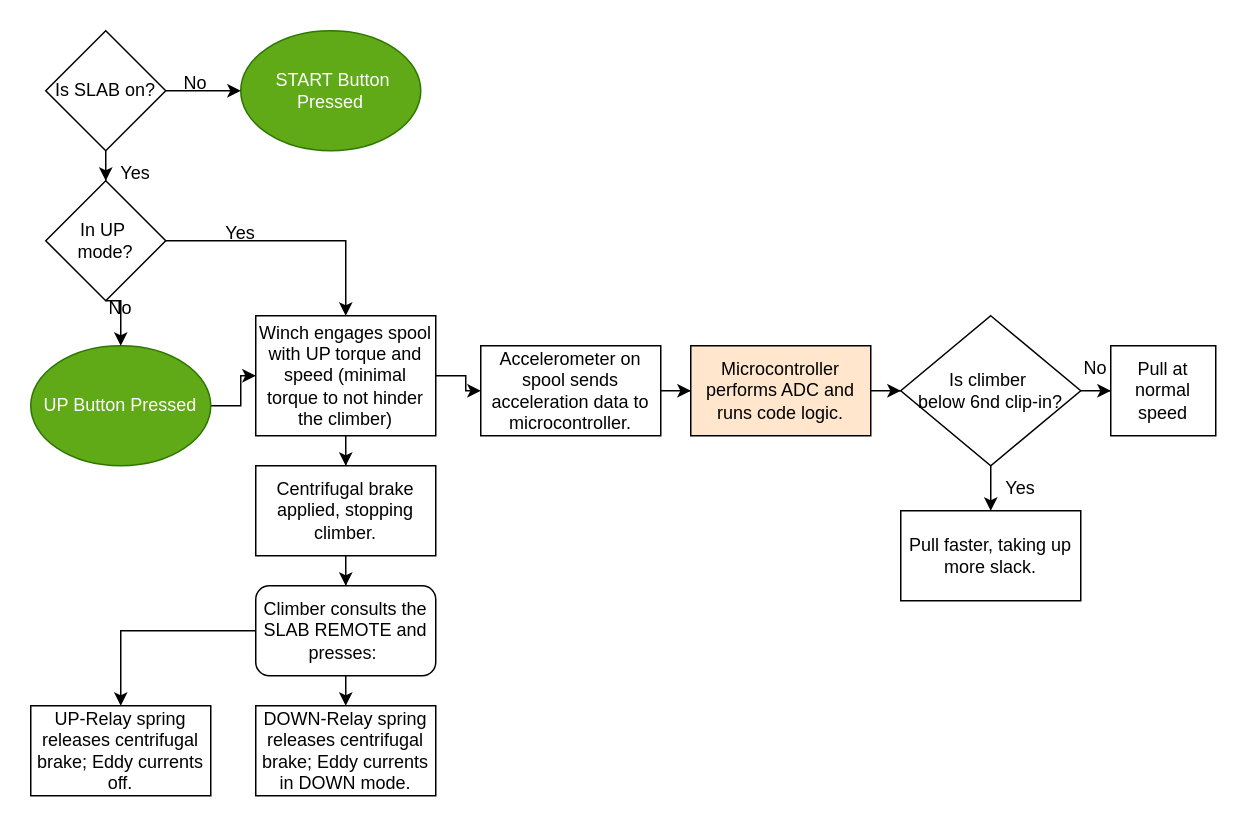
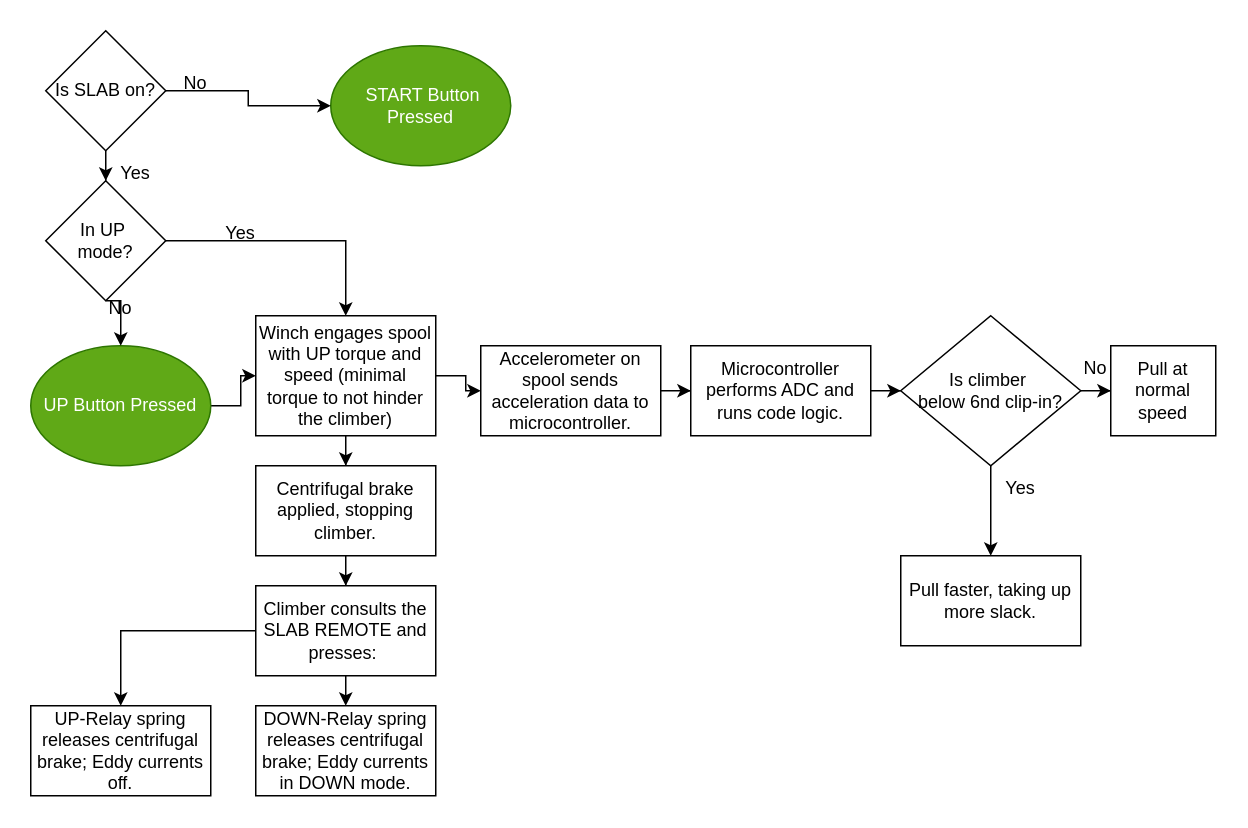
node "START Button Pressed": moved (331, 91) -> (421, 106)
node "Microcontroller performs ADC and runs code logic.": fillcolor #ffe6cc -> #ffffff
node "Pull faster, taking up more slack.": moved (991, 556) -> (991, 601)
node "Climber consults the SLAB REMOTE and presses:": shape rounded rectangle -> rectangle
